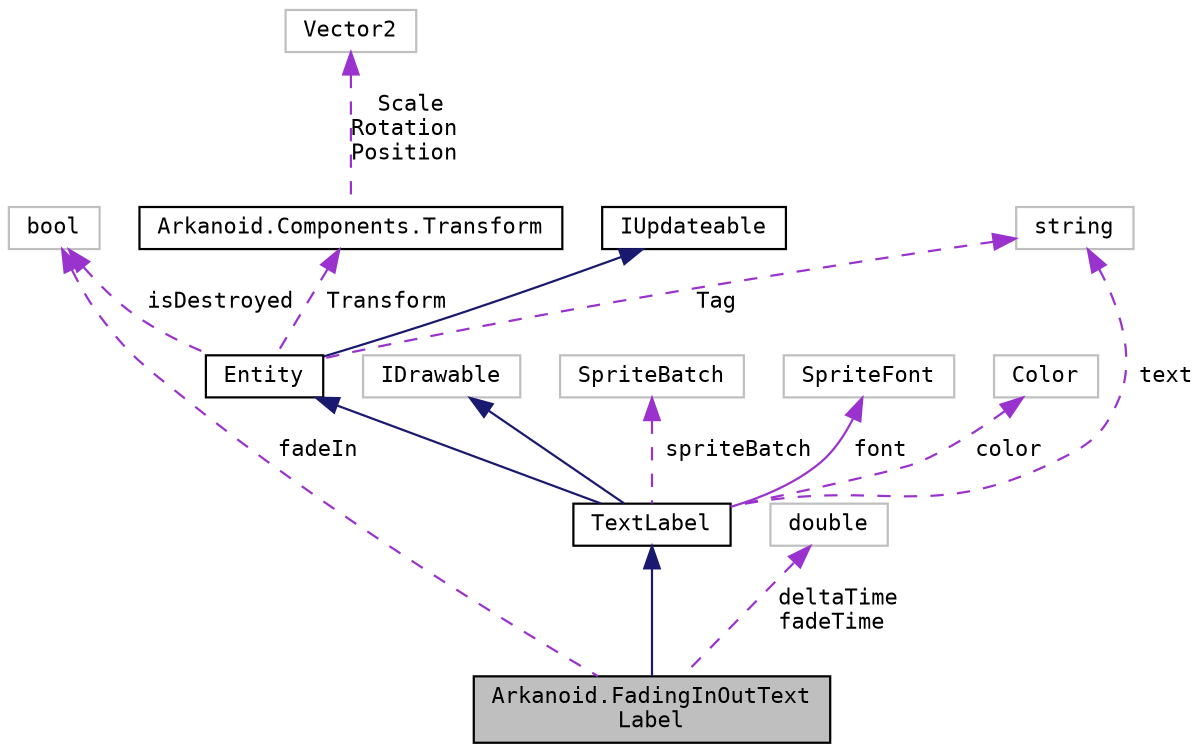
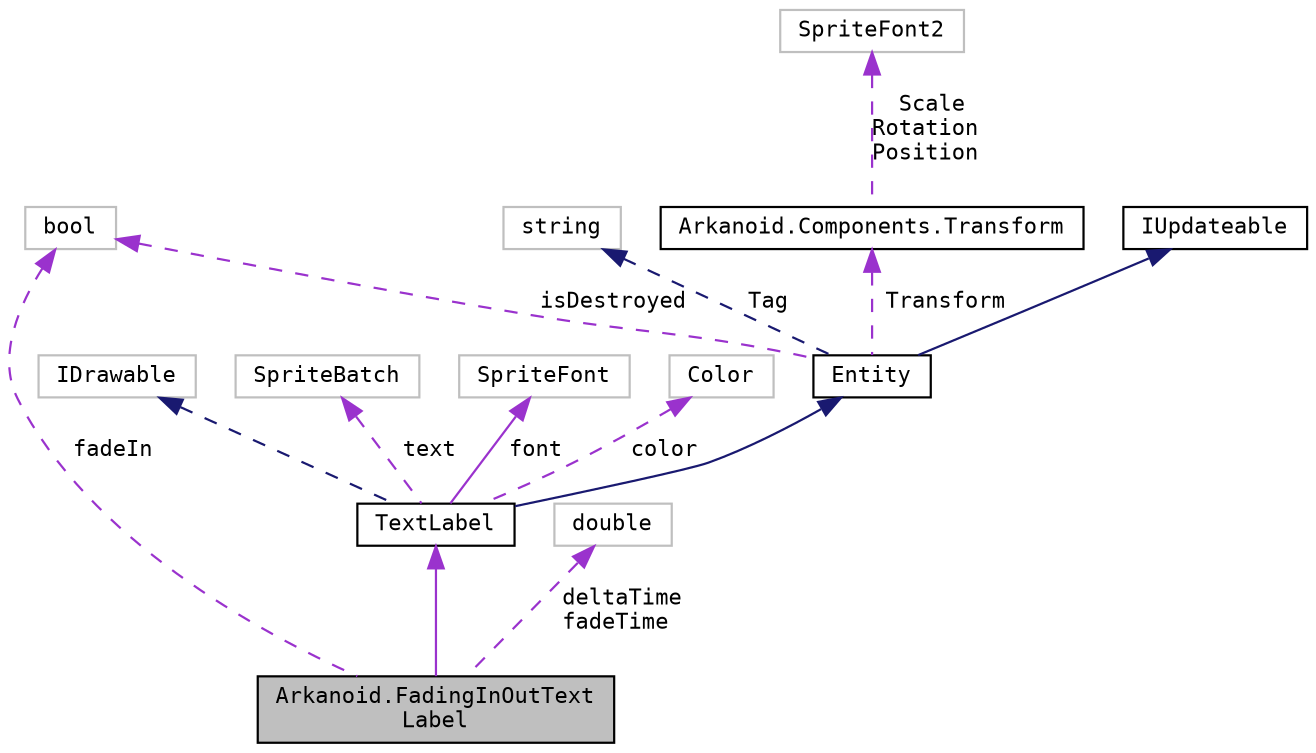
node "Vector2": label "Vector2" -> "SpriteFont2"
edge "Entity" -> "string": color darkorchid3 -> midnightblue
edge "TextLabel" -> "SpriteBatch": label " spriteBatch" -> " text"
edge "TextLabel" -> "IDrawable": style solid -> dashed
edge "TextLabel" -> "string": removed, label "text"
edge "Arkanoid.FadingInOutText Label" -> "TextLabel": color midnightblue -> darkorchid3
